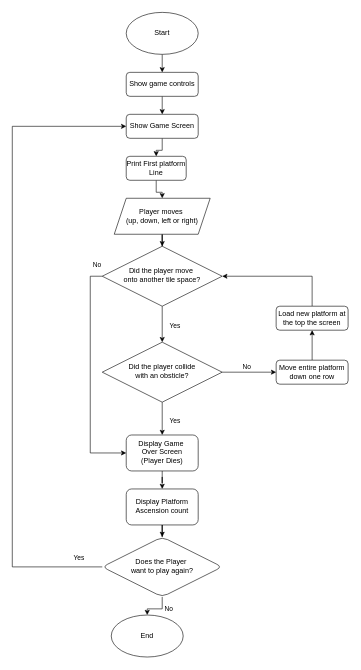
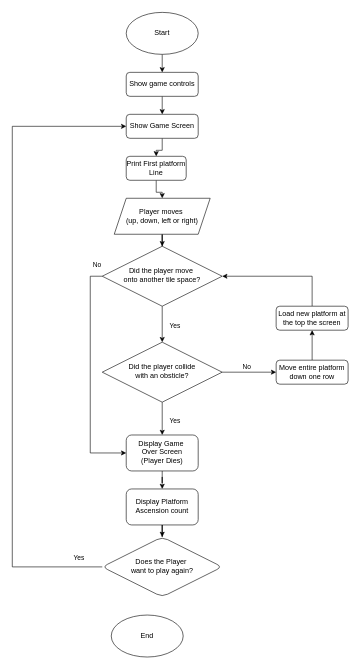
edge "Does the Player want to play again?" -> "End": removed, label "No"
